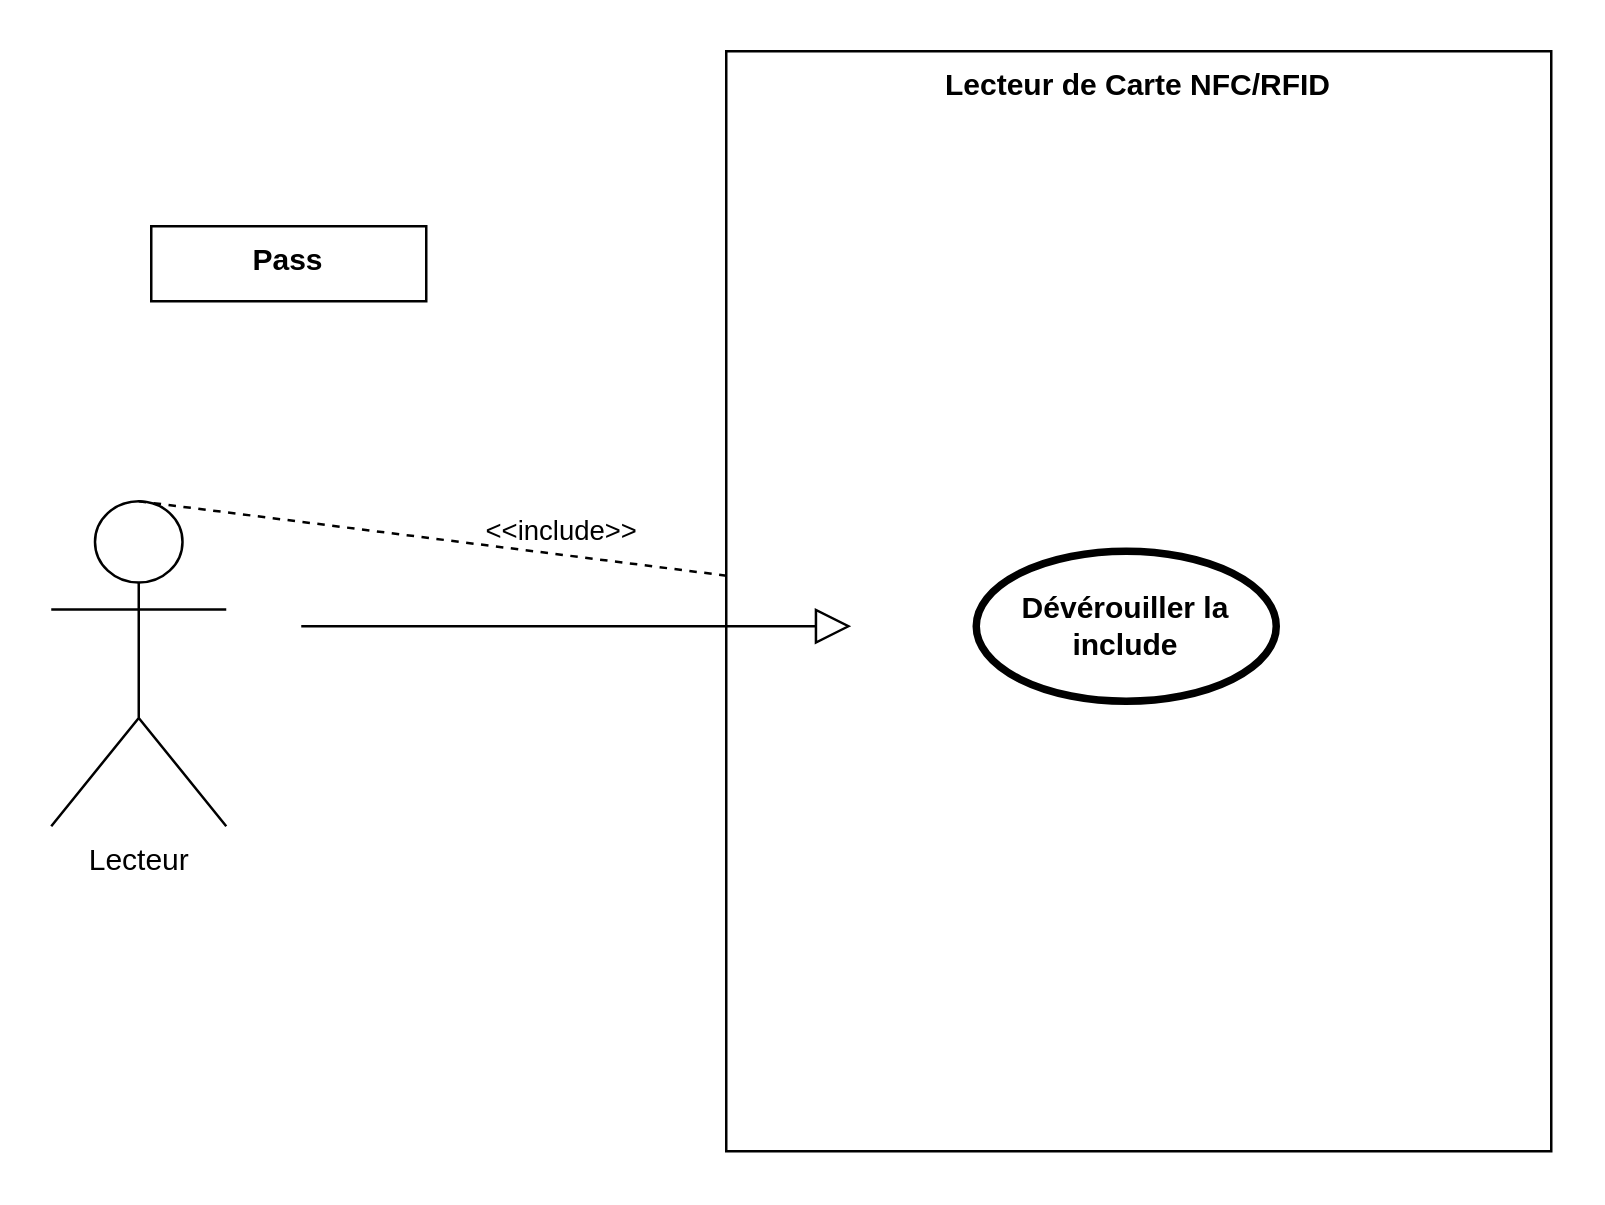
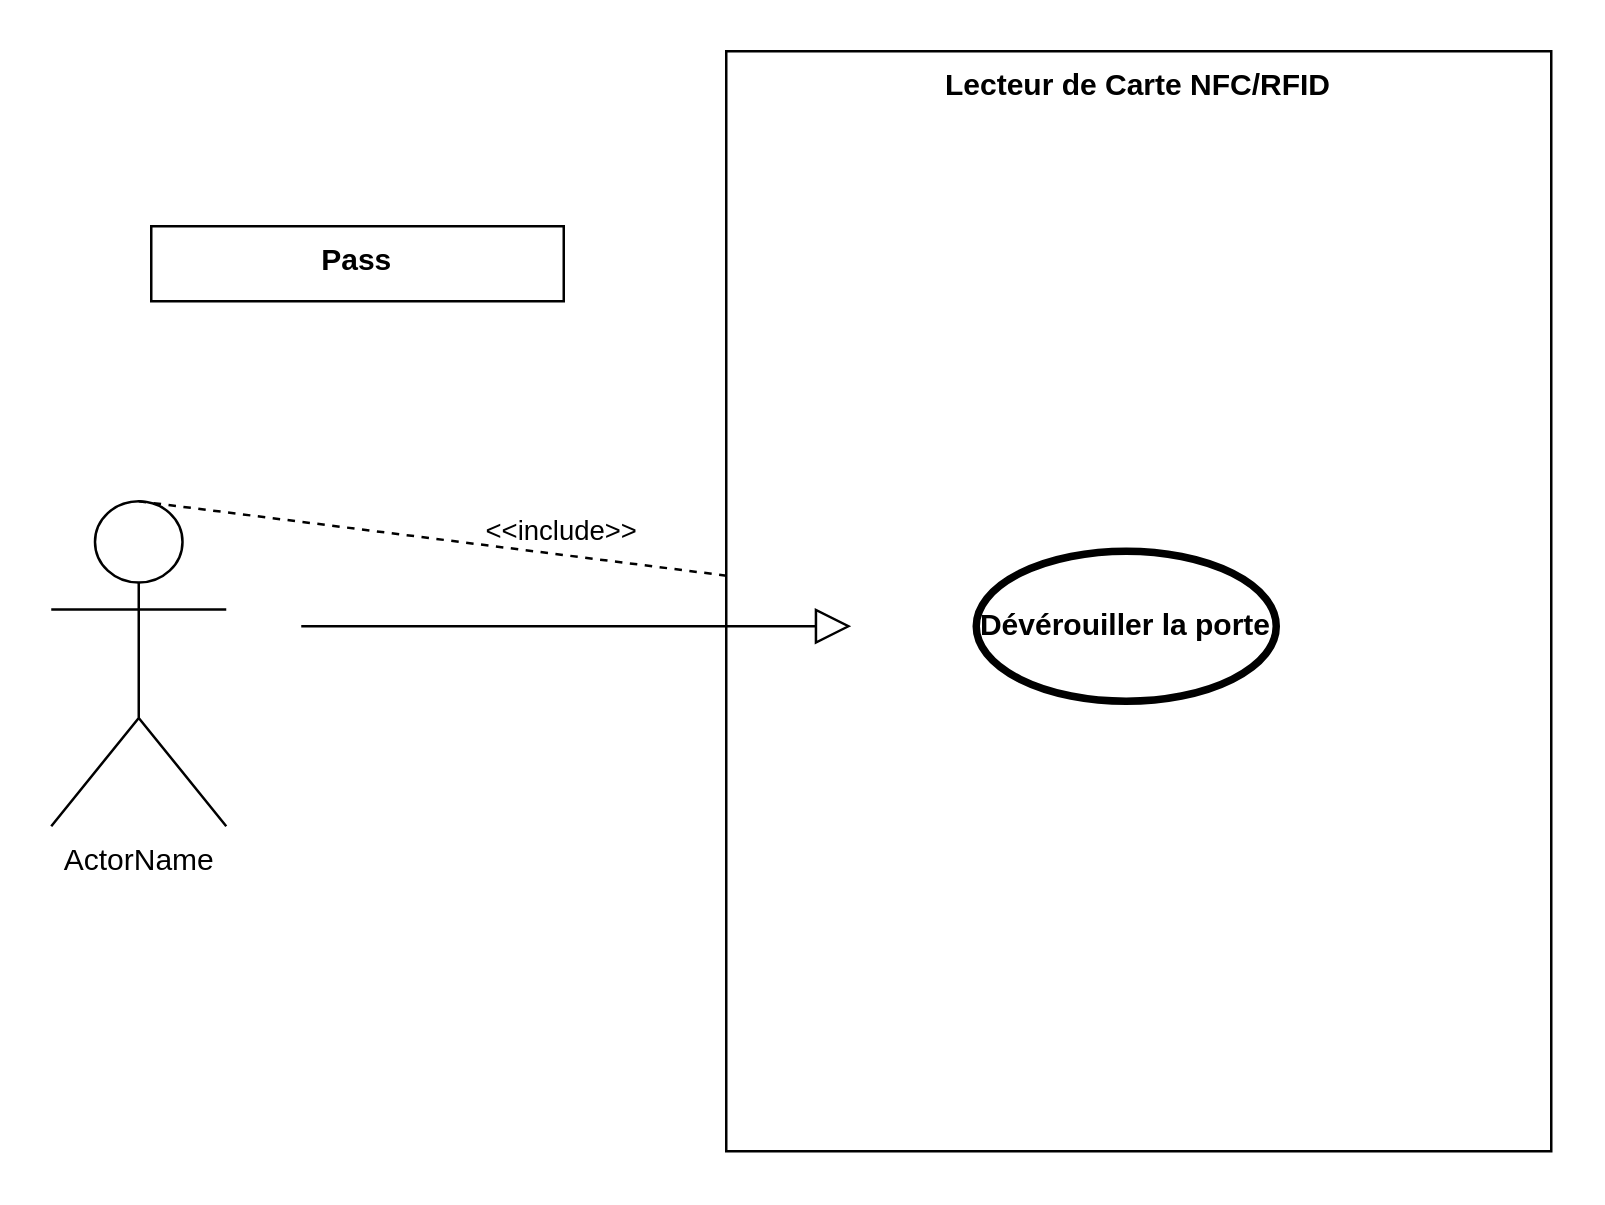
node "Pass": size 275x75 -> 413x75
node "Dévérouiller la include": label "Dévérouiller la include" -> "Dévérouiller la porte"
node "Lecteur": label "Lecteur" -> "ActorName"
